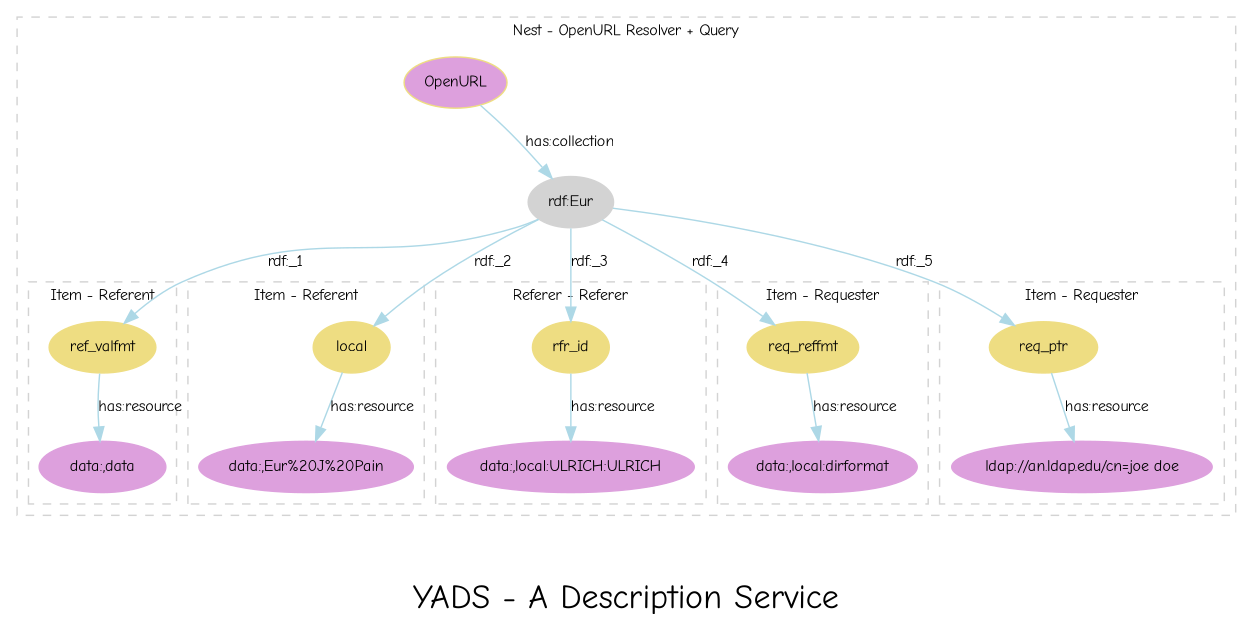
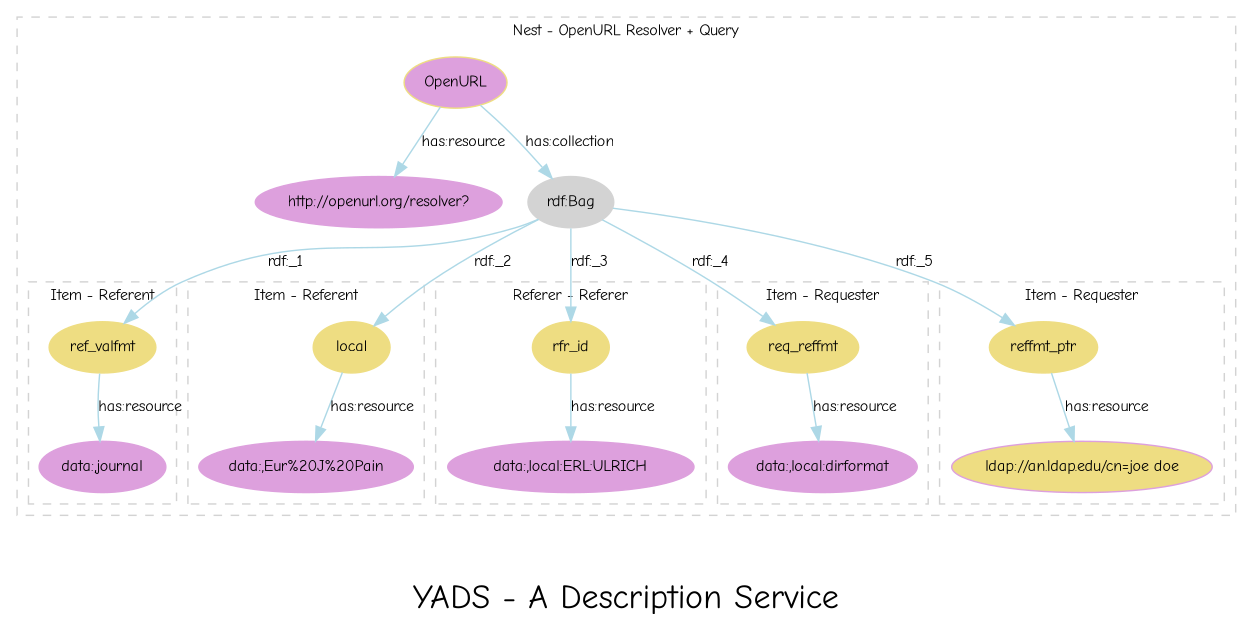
node "http://openurl.org/resolver?": added
node "rdf:Eur": label "rdf:Eur" -> "rdf:Bag"
node "req_ptr": label "req_ptr" -> "reffmt_ptr"
node "data:,data": label "data:,data" -> "data:,journal"
node "data:,local:ULRICH:ULRICH": label "data:,local:ULRICH:ULRICH" -> "data:,local:ERL:ULRICH"
node "ldap://an.ldap.edu/cn=joe doe": fillcolor plum -> lightgoldenrod
